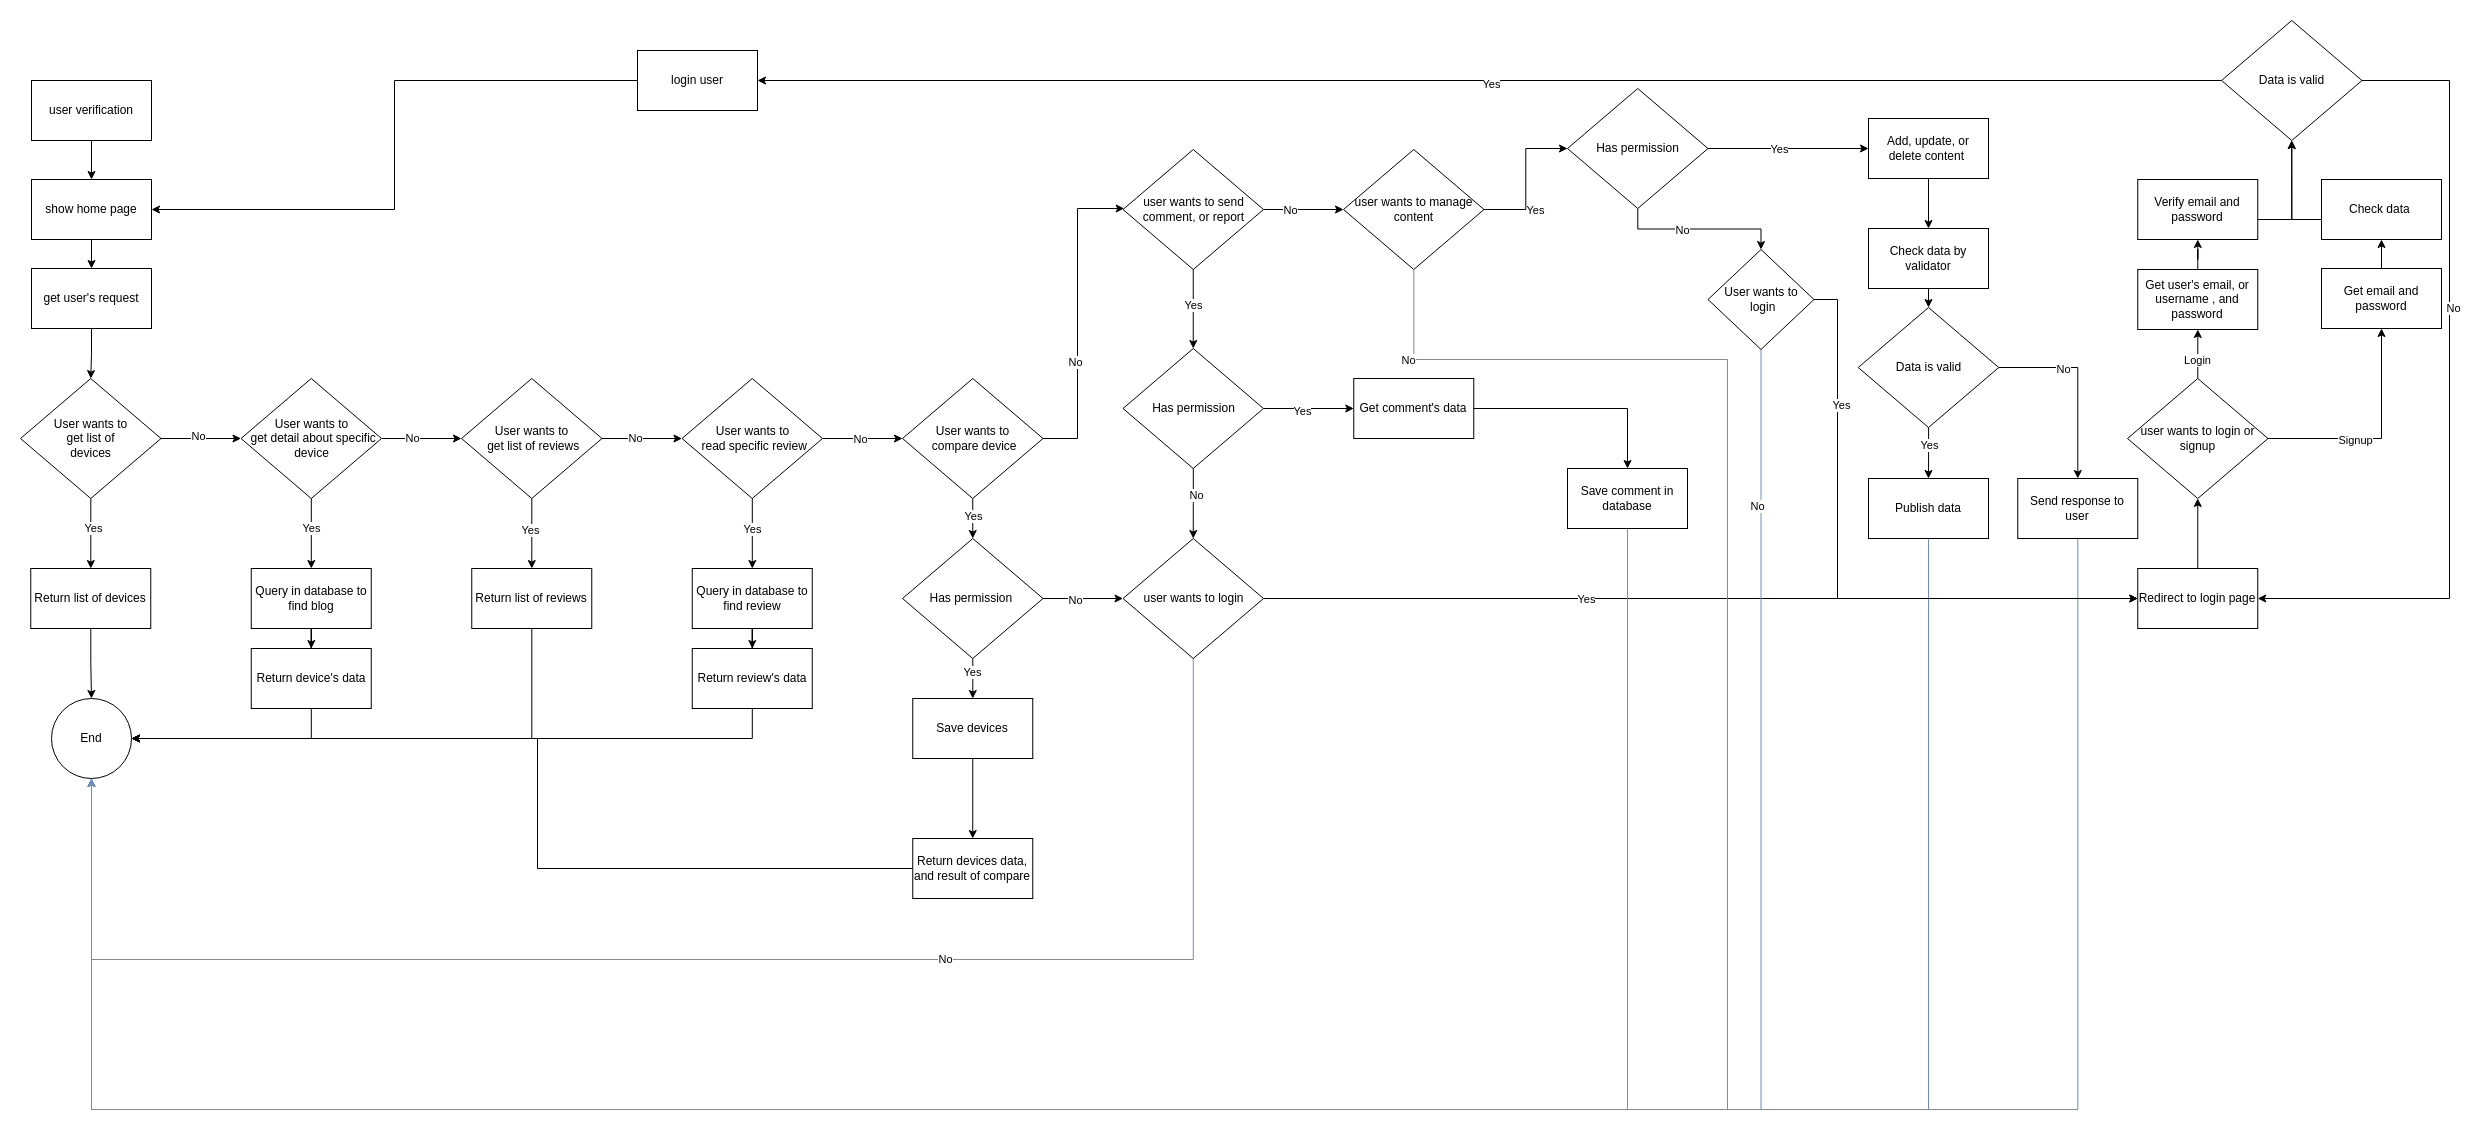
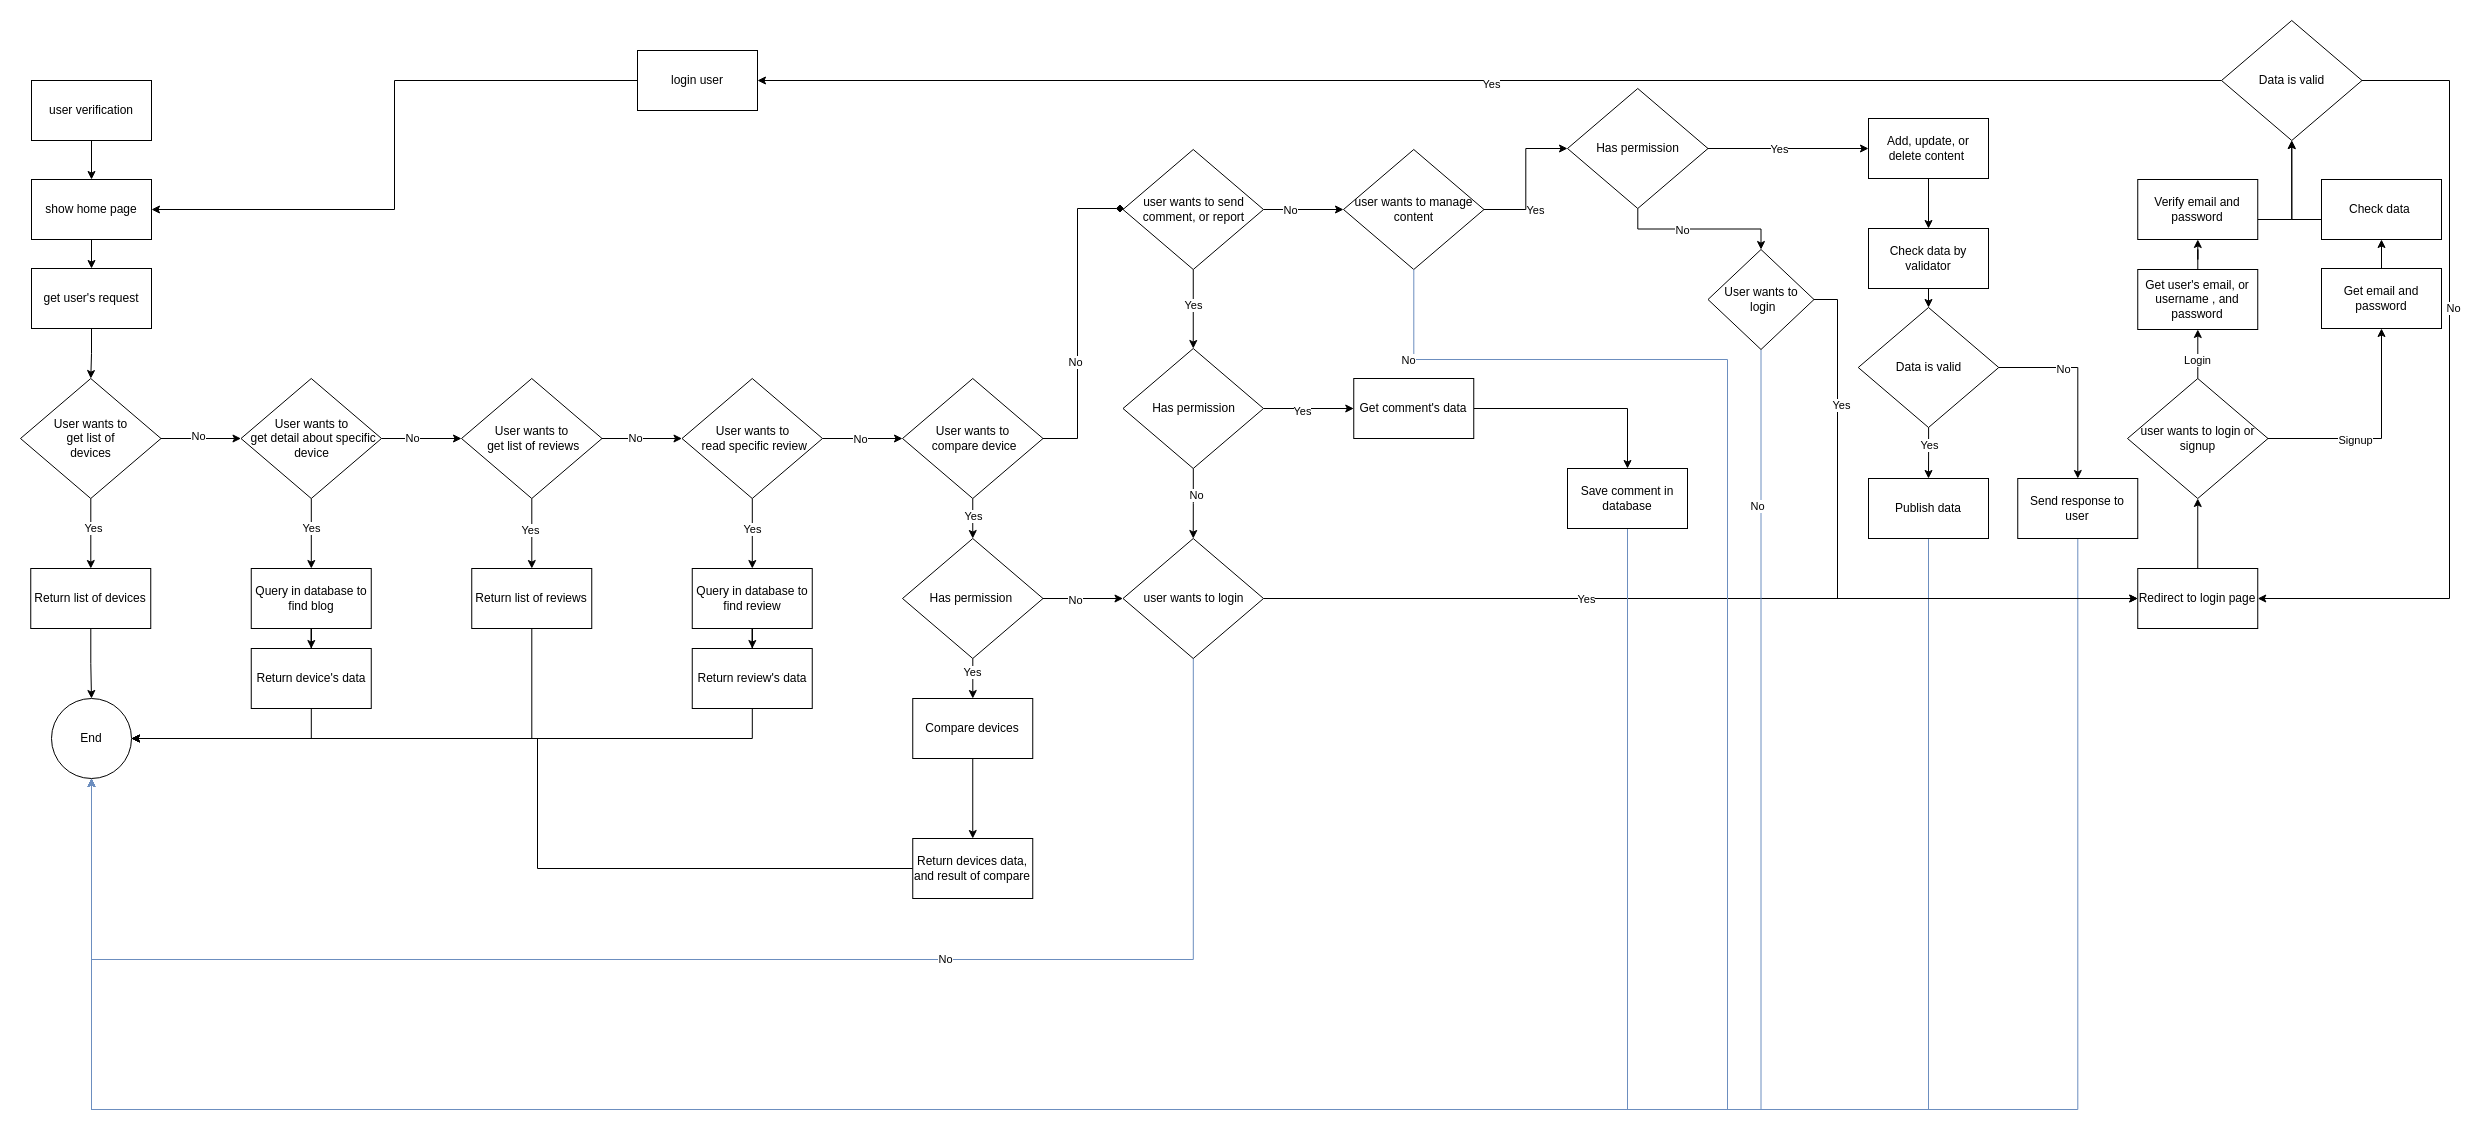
edge "User wants to compare device" -> "user wants to send comment, or report": arrowhead classic -> diamond
node "Save devices": label "Save devices" -> "Compare devices"
